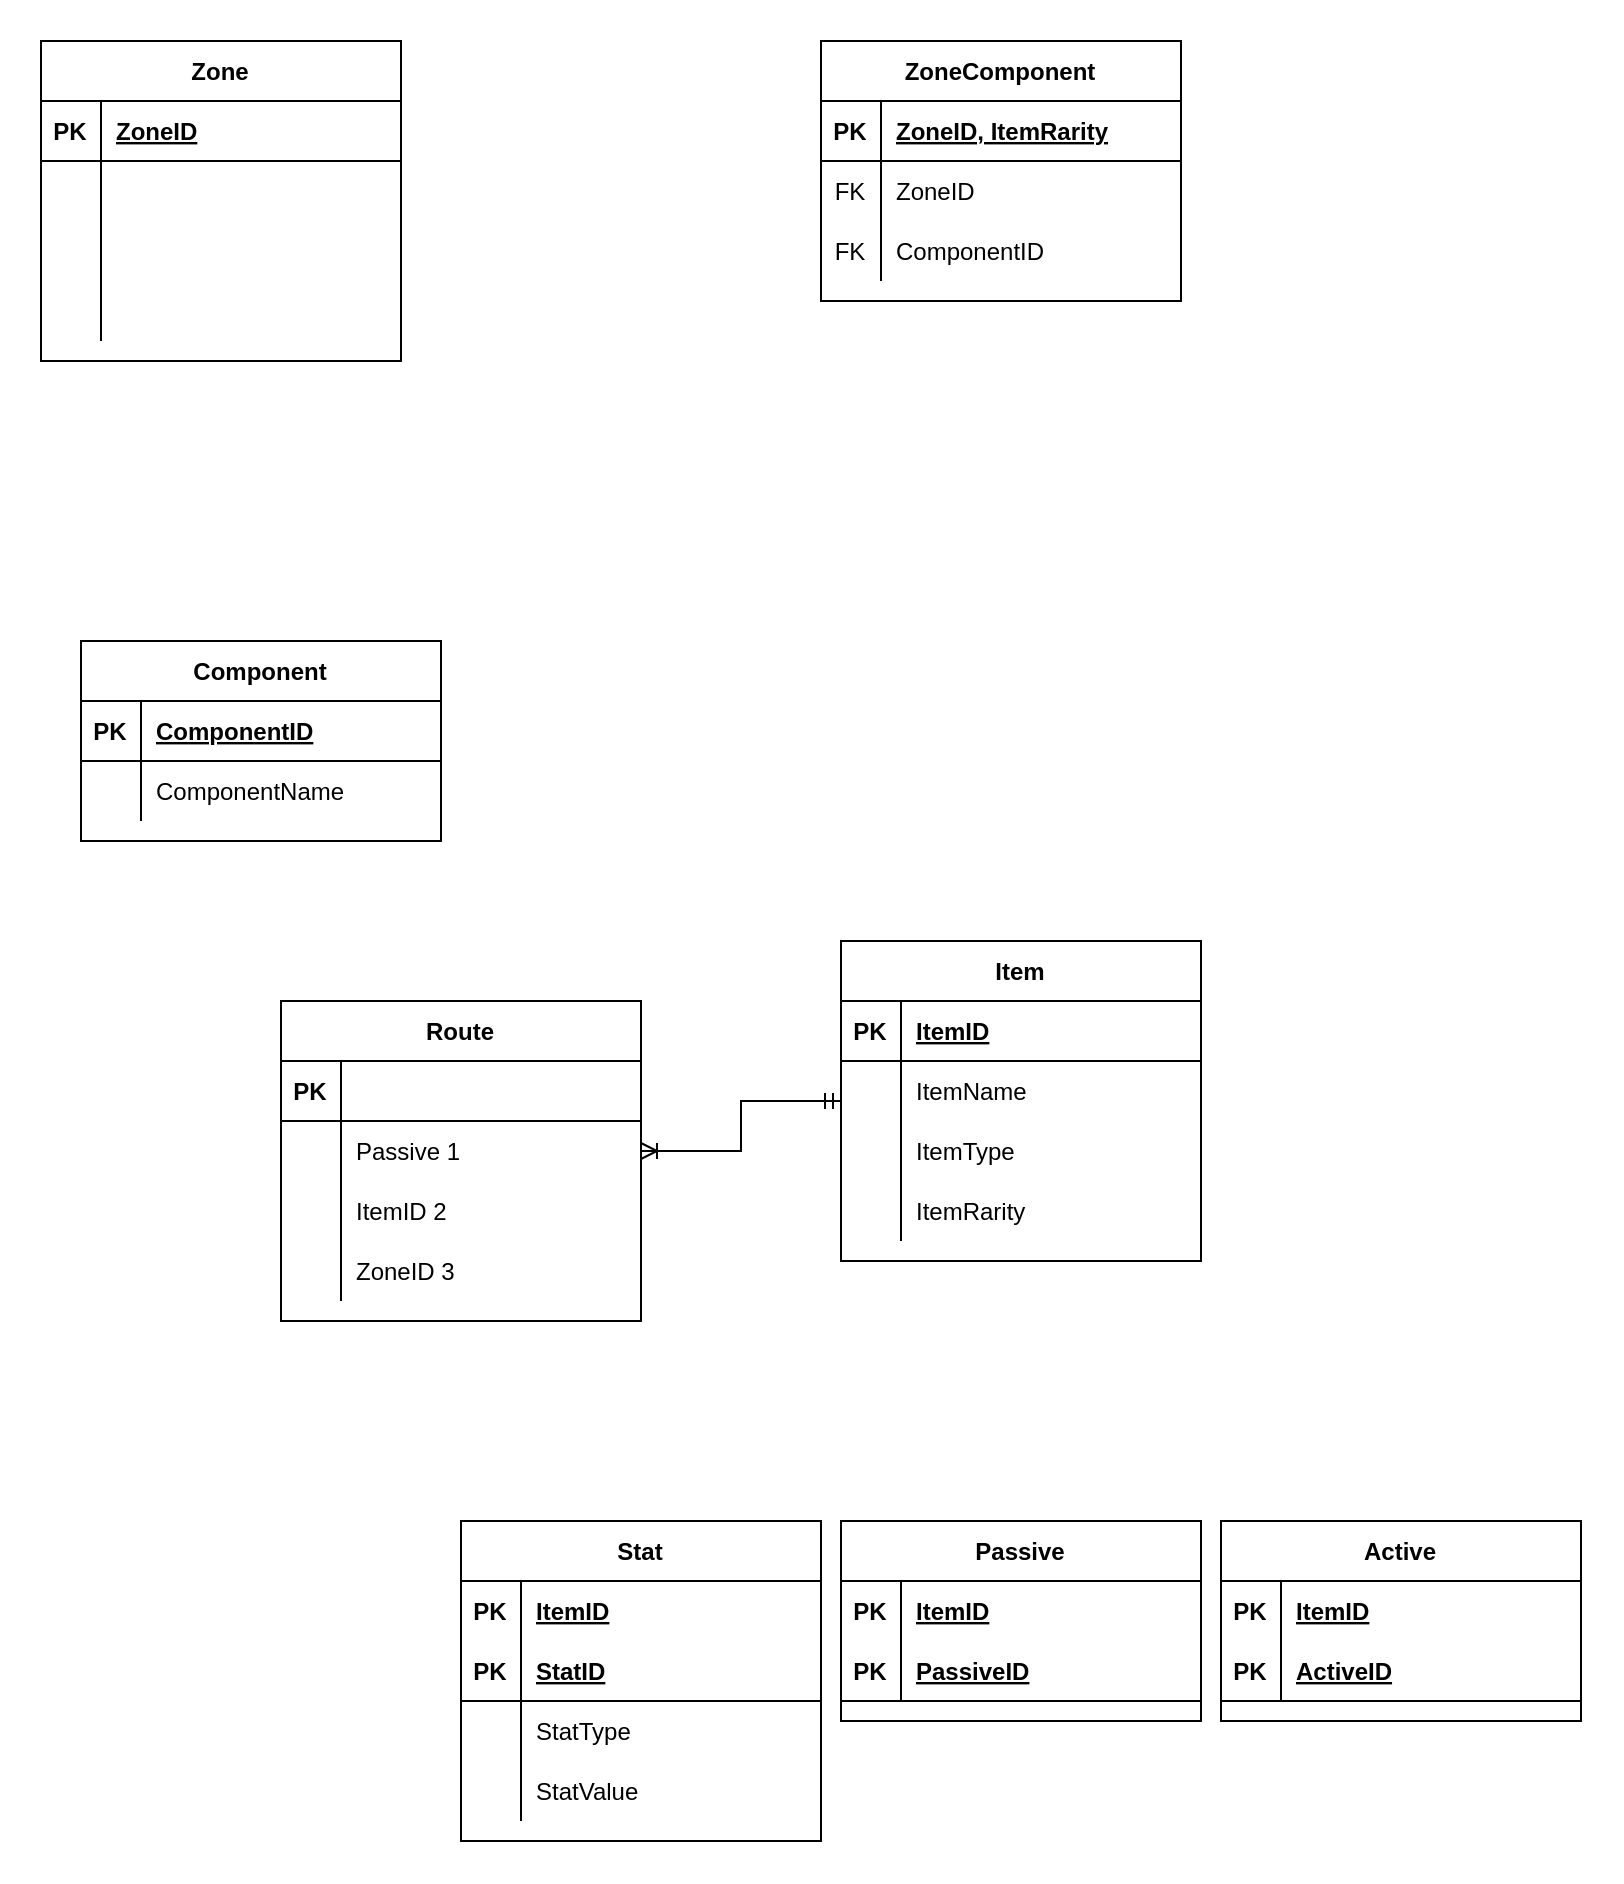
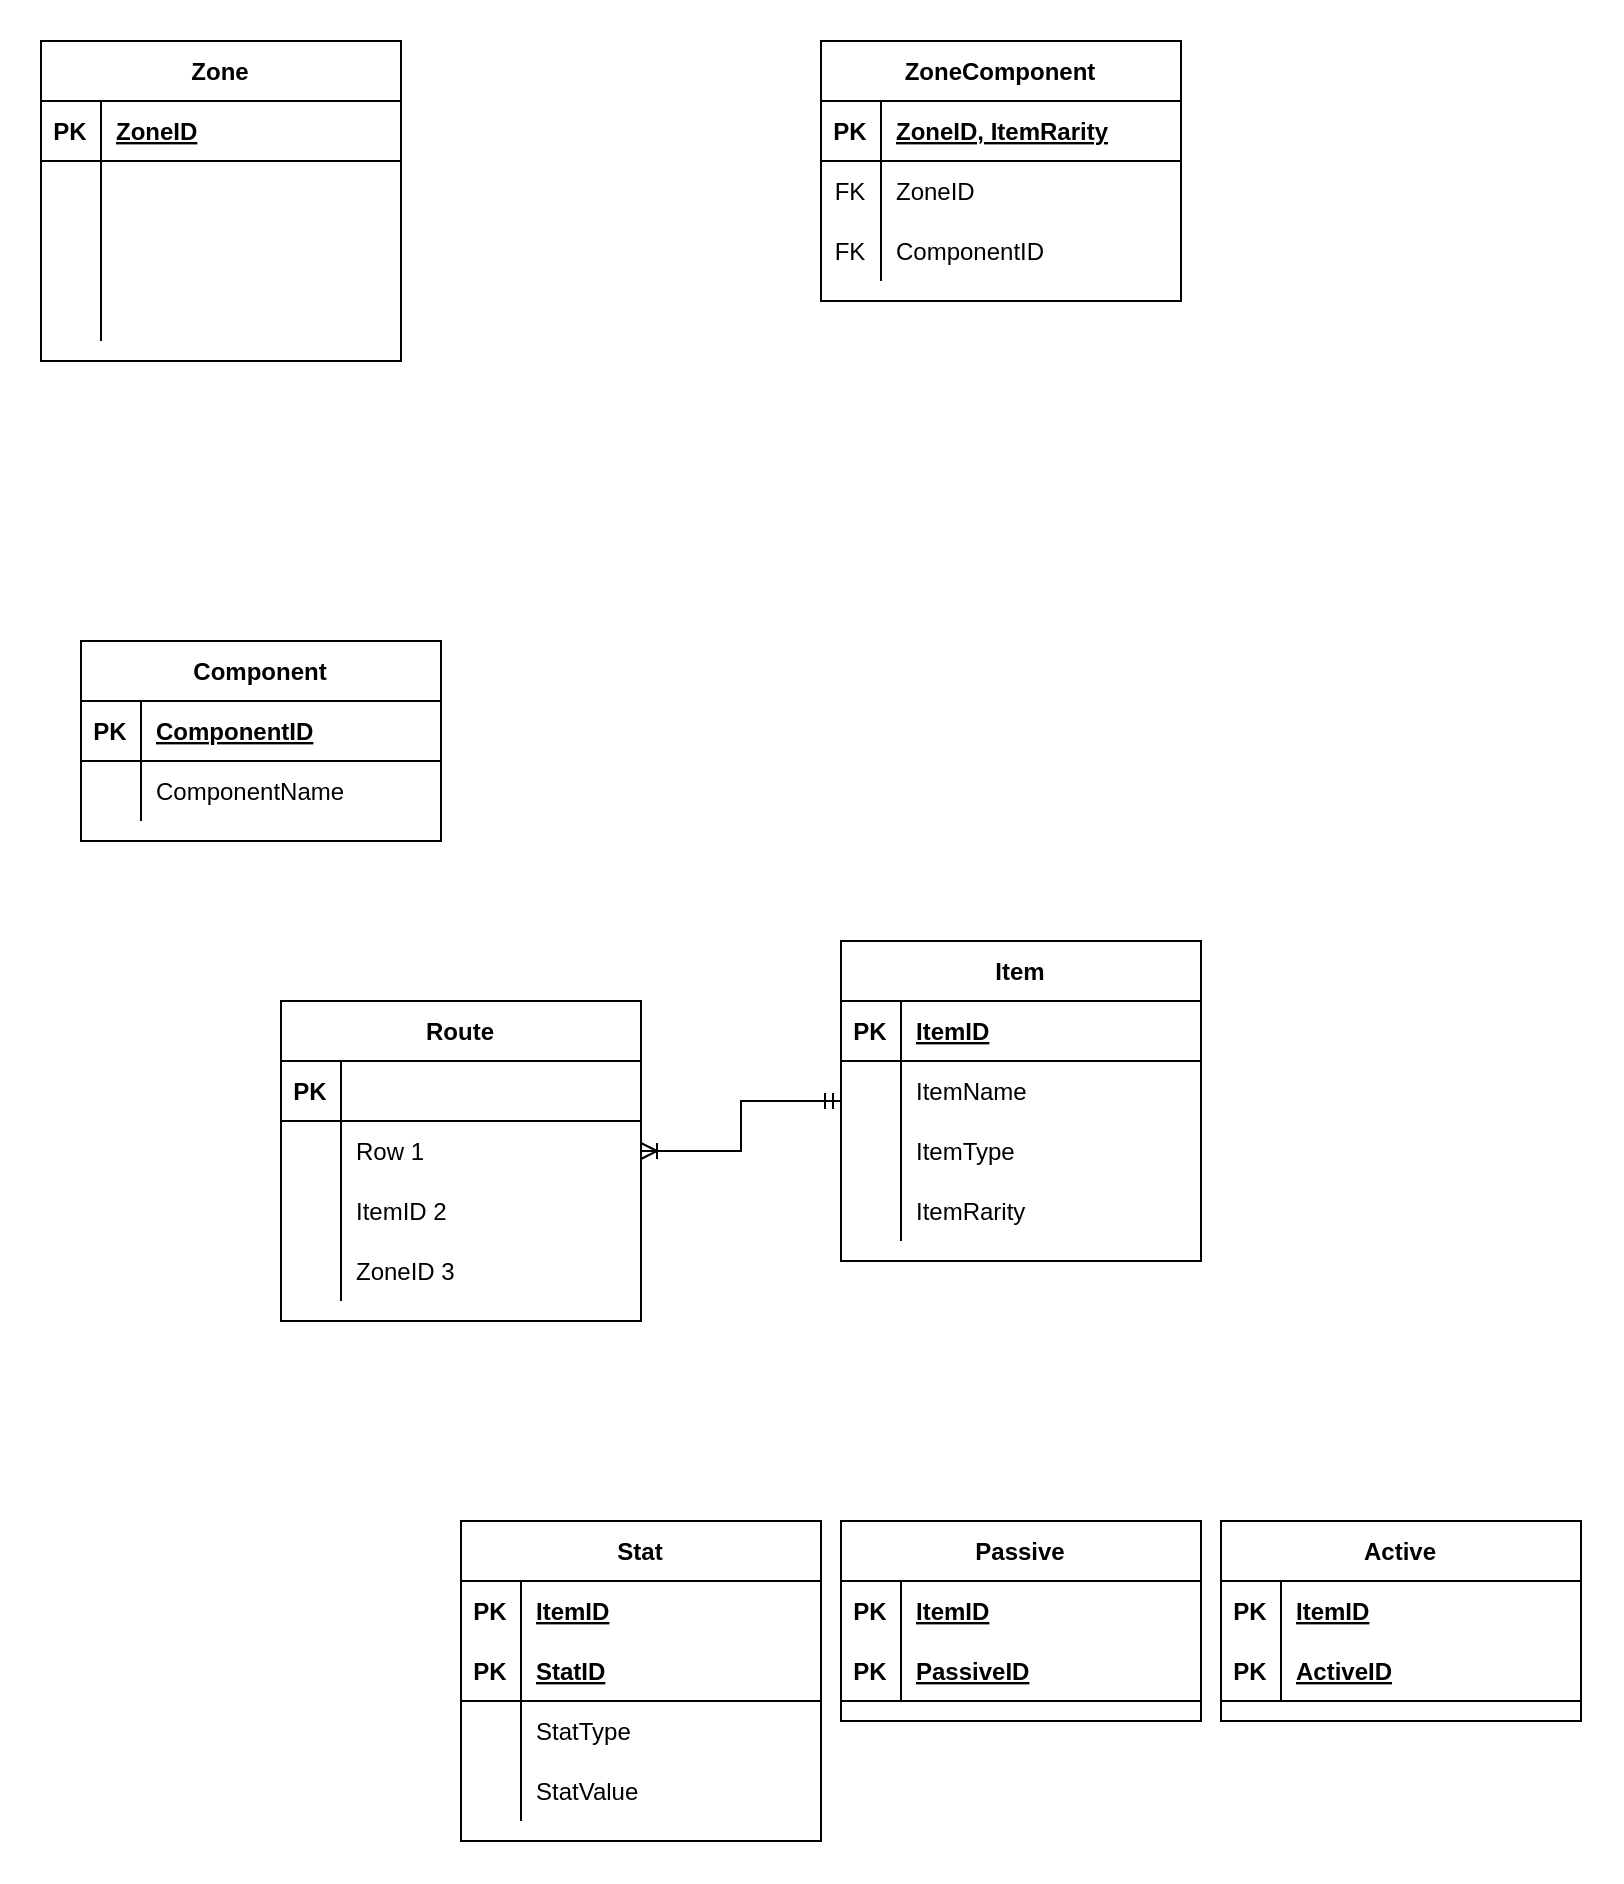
node "Passive 1": label "Passive 1" -> "Row 1"
